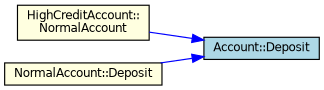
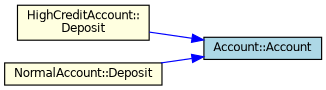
node "HighCreditAccount:: NormalAccount": label "HighCreditAccount:: NormalAccount" -> "HighCreditAccount:: Deposit"
node "Account::Deposit": label "Account::Deposit" -> "Account::Account"
